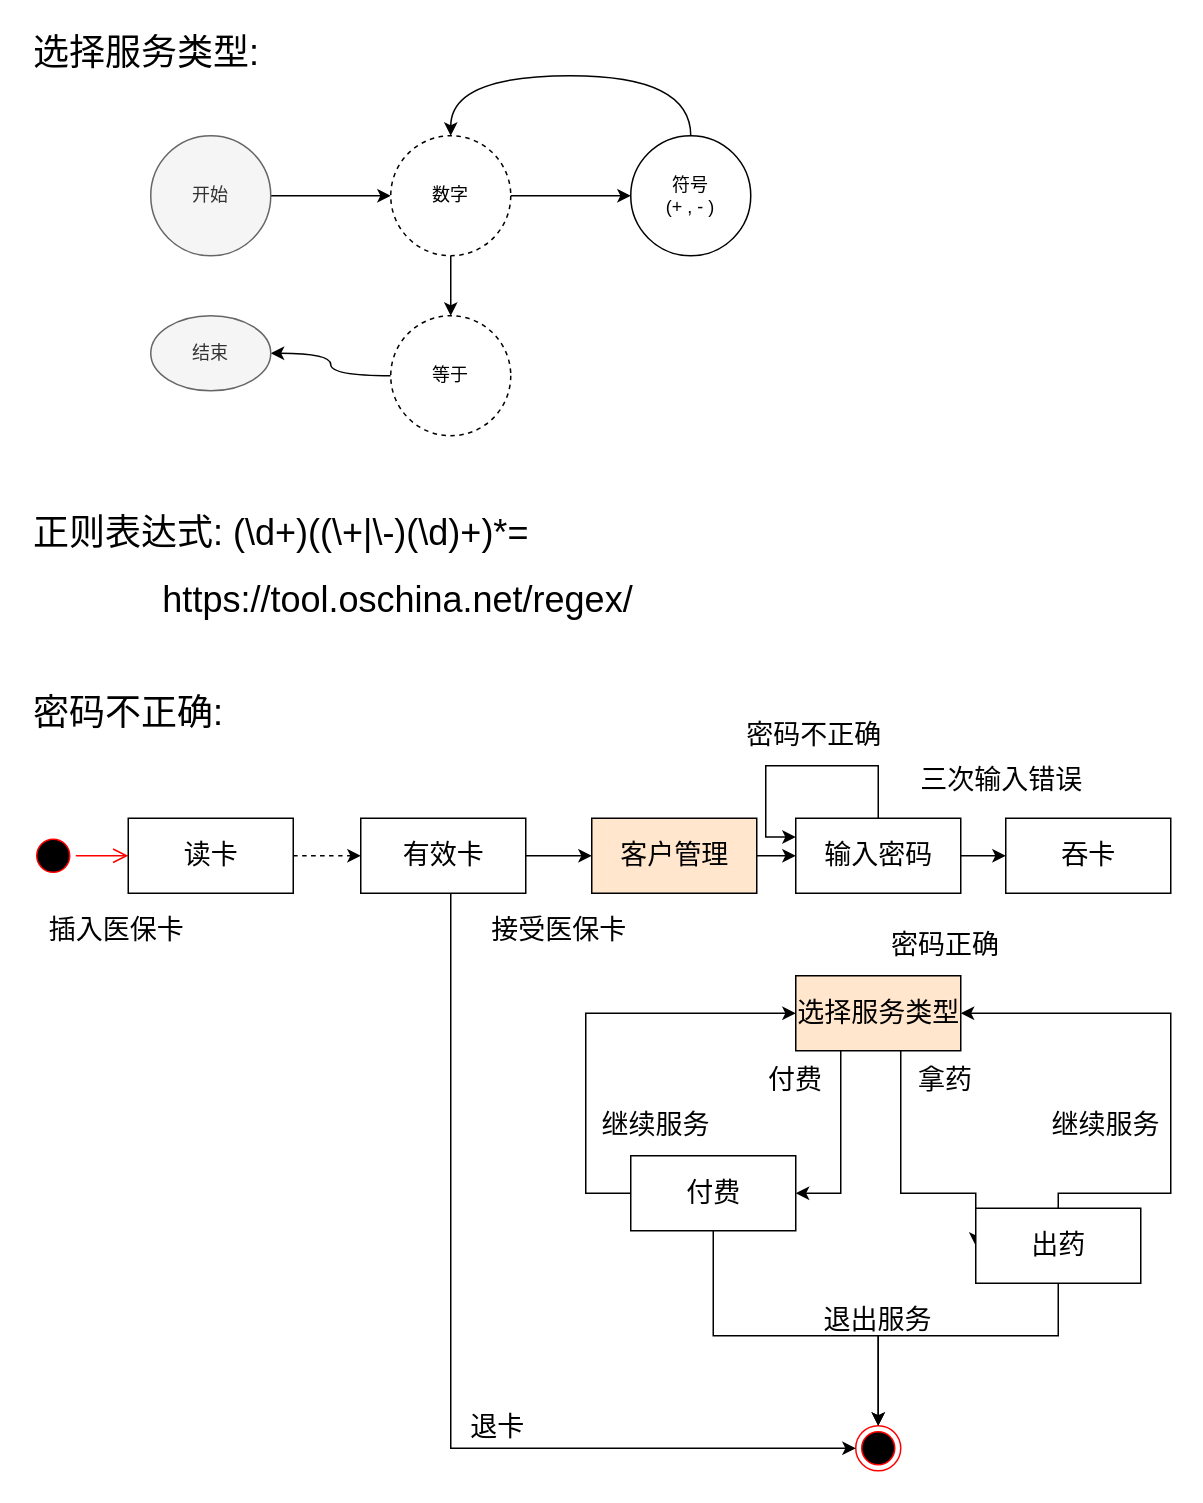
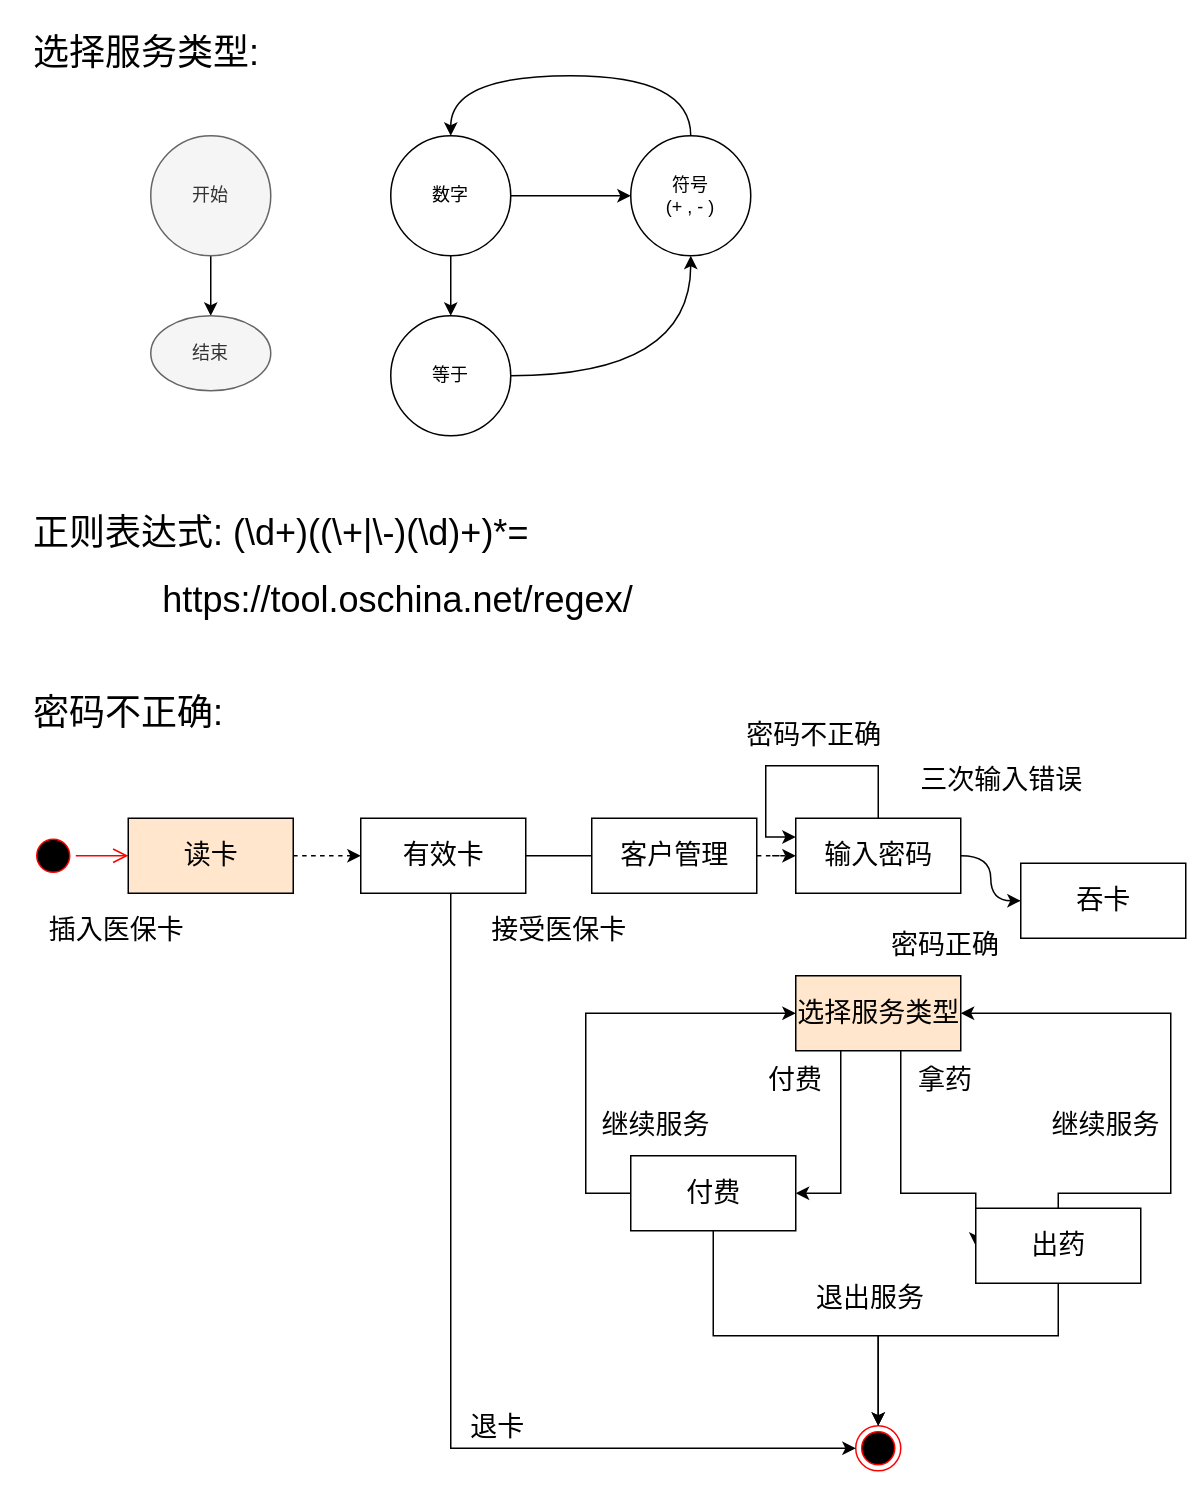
edge "开始" -> "数字": now "开始" -> "结束"
node "数字": style dashed -> solid
edge "等于" -> "结束": now "等于" -> "符号 (+ , - )"
node "等于": style dashed -> solid
node "读卡": fillcolor #ffffff -> #ffe6cc
edge "有效卡" -> "客户管理": arrowhead classic -> none
node "客户管理": fillcolor #ffe6cc -> #ffffff
edge "客户管理" -> "输入密码": style solid -> dashed
node "吞卡": moved (1088, 856) -> (1103, 901)
node "退出服务": moved (878, 1321) -> (871, 1298)
